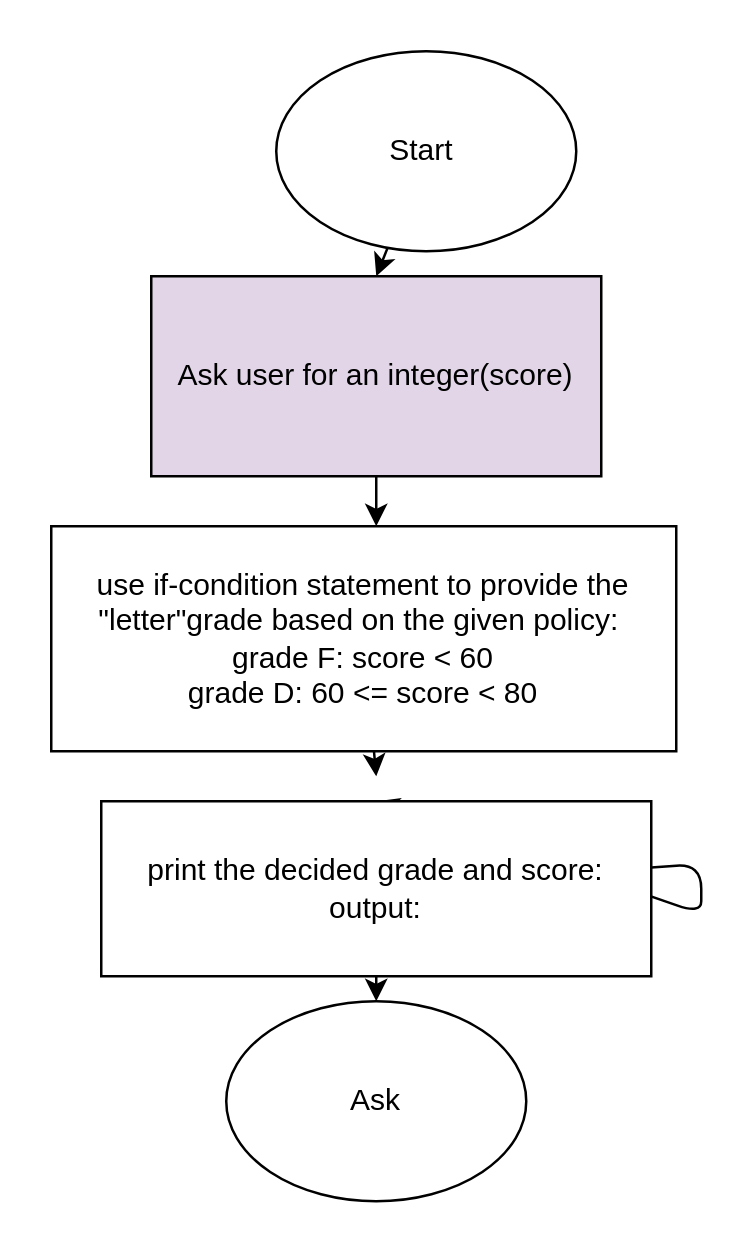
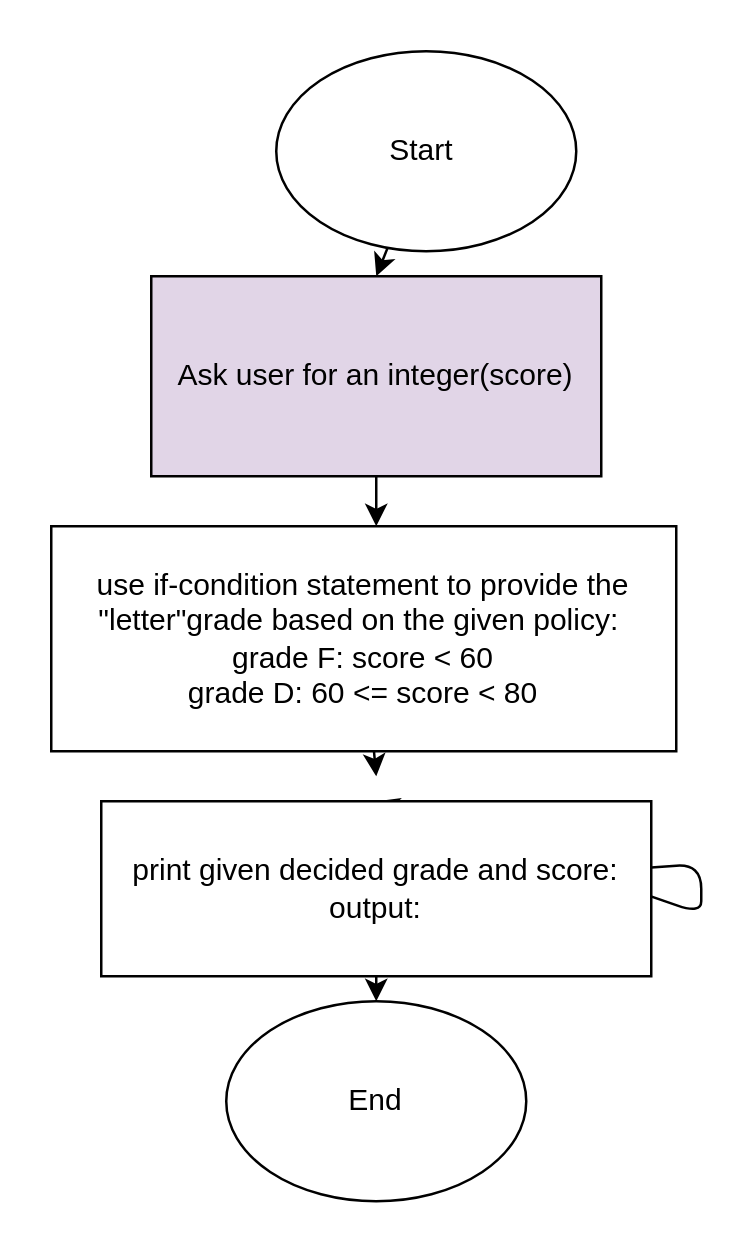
node "print the decided grade and score: output:": label "print the decided grade and score: output:" -> "print given decided grade and score: output:"
node "Ask": label "Ask" -> "End"
